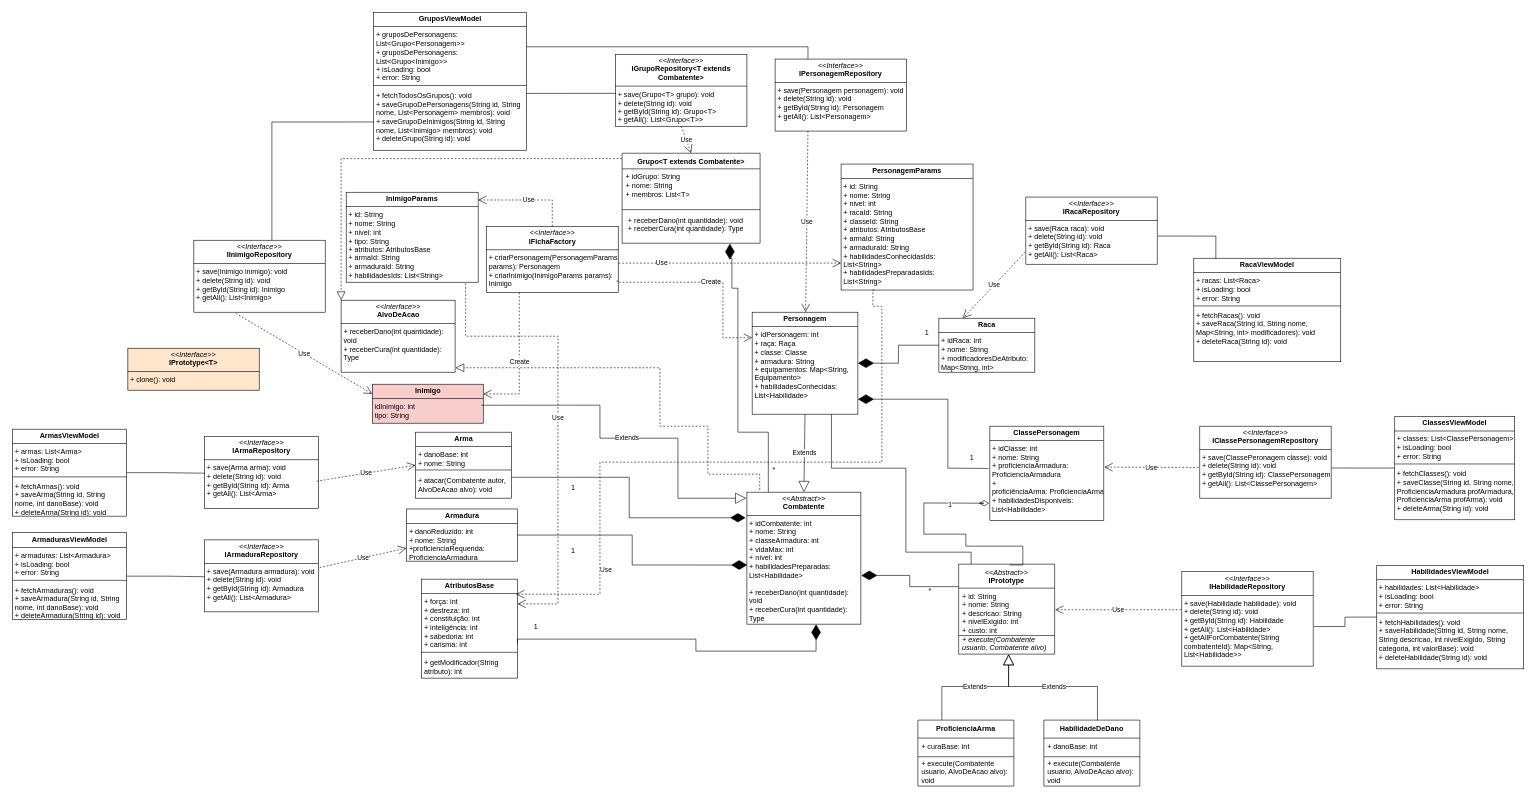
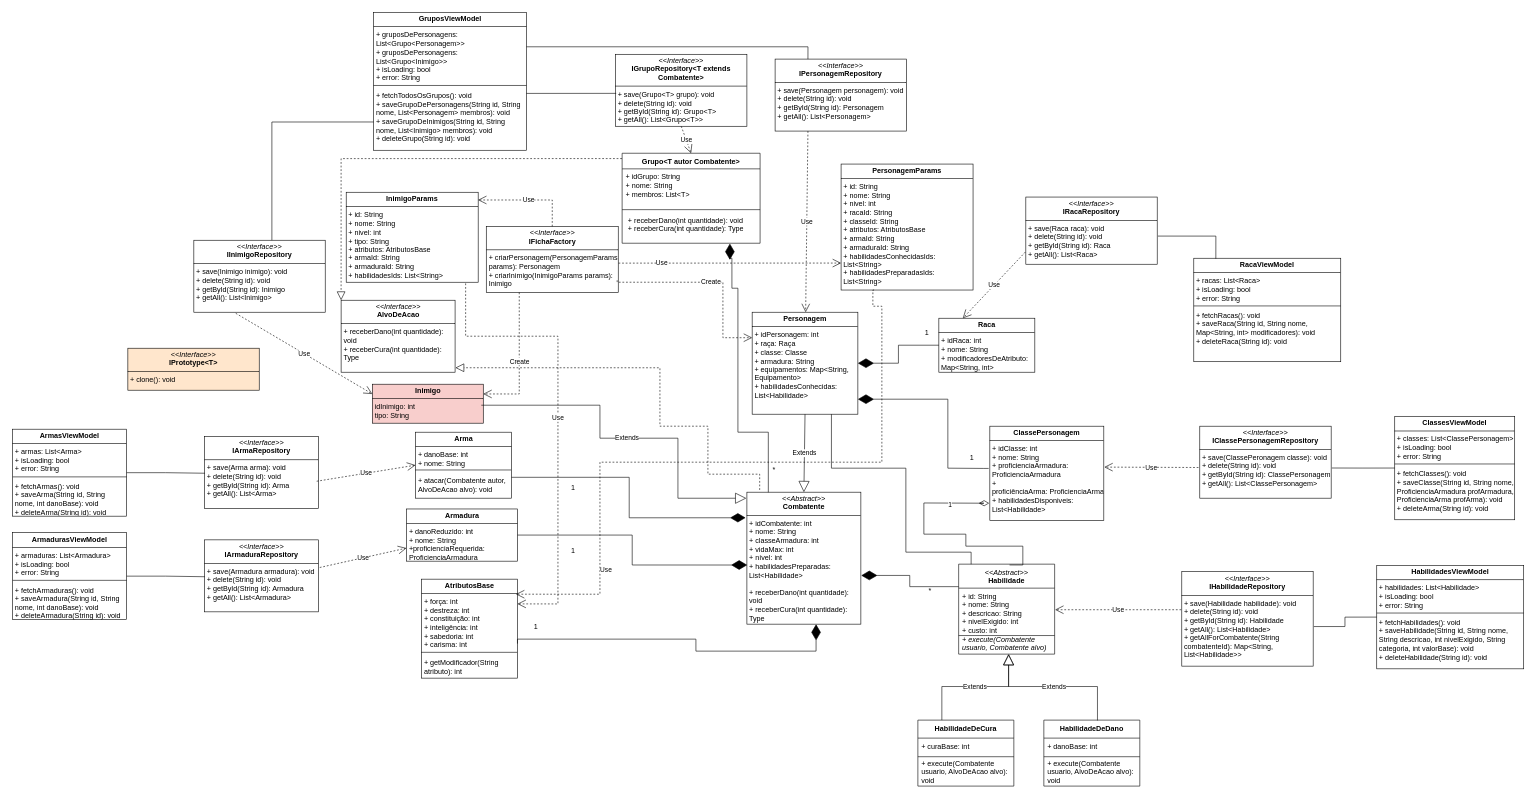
node "Grupo<T extends Combatente>": label "Grupo<T extends Combatente>" -> "Grupo<T autor Combatente>"
node "<<Abstract>> IPrototype": label "<<Abstract>> IPrototype" -> "<<Abstract>> Habilidade"
node "ProficienciaArma": label "ProficienciaArma" -> "HabilidadeDeCura"
